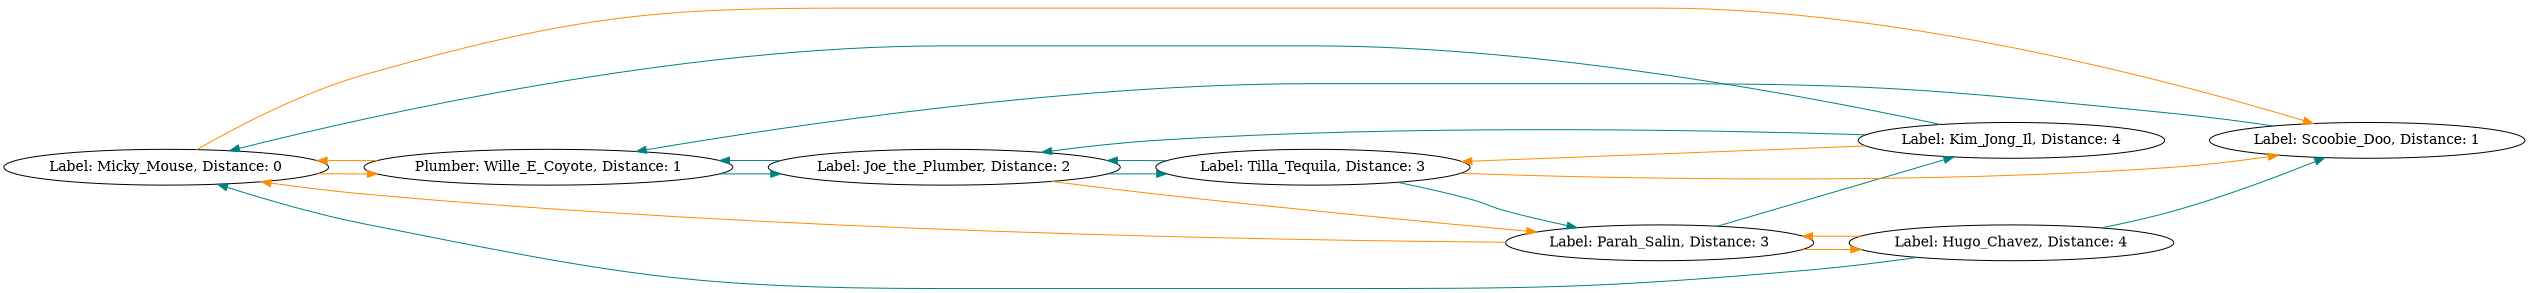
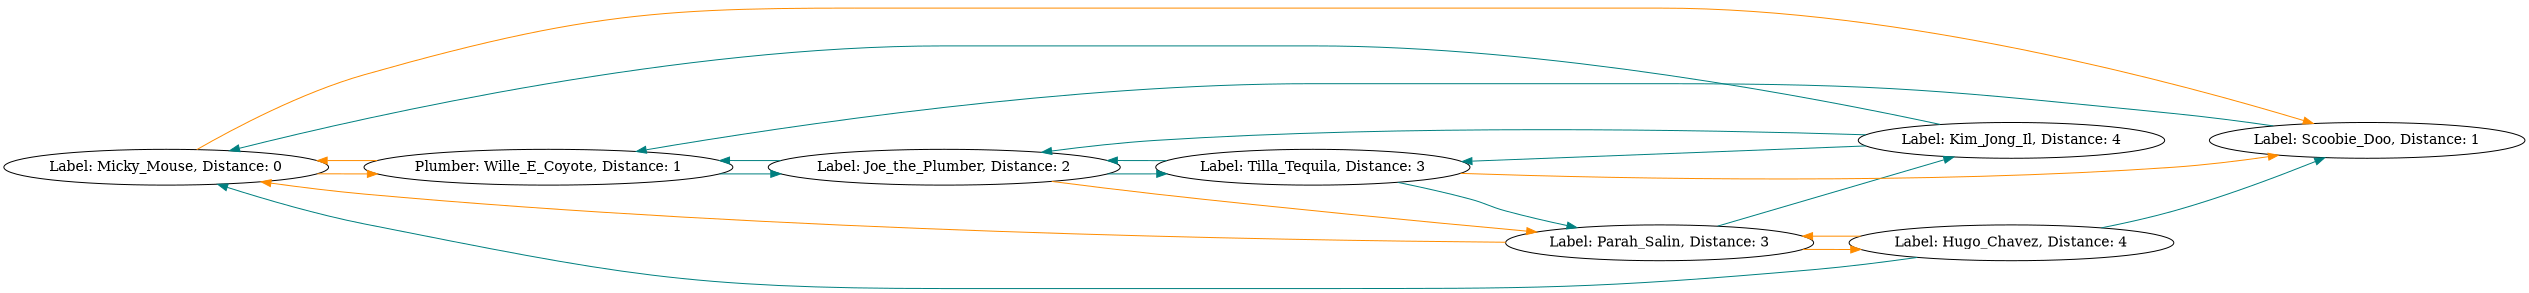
edge "Label: Kim_Jong_Il, Distance: 4" -> "Label: Tilla_Tequila, Distance: 3": color darkorange -> teal
